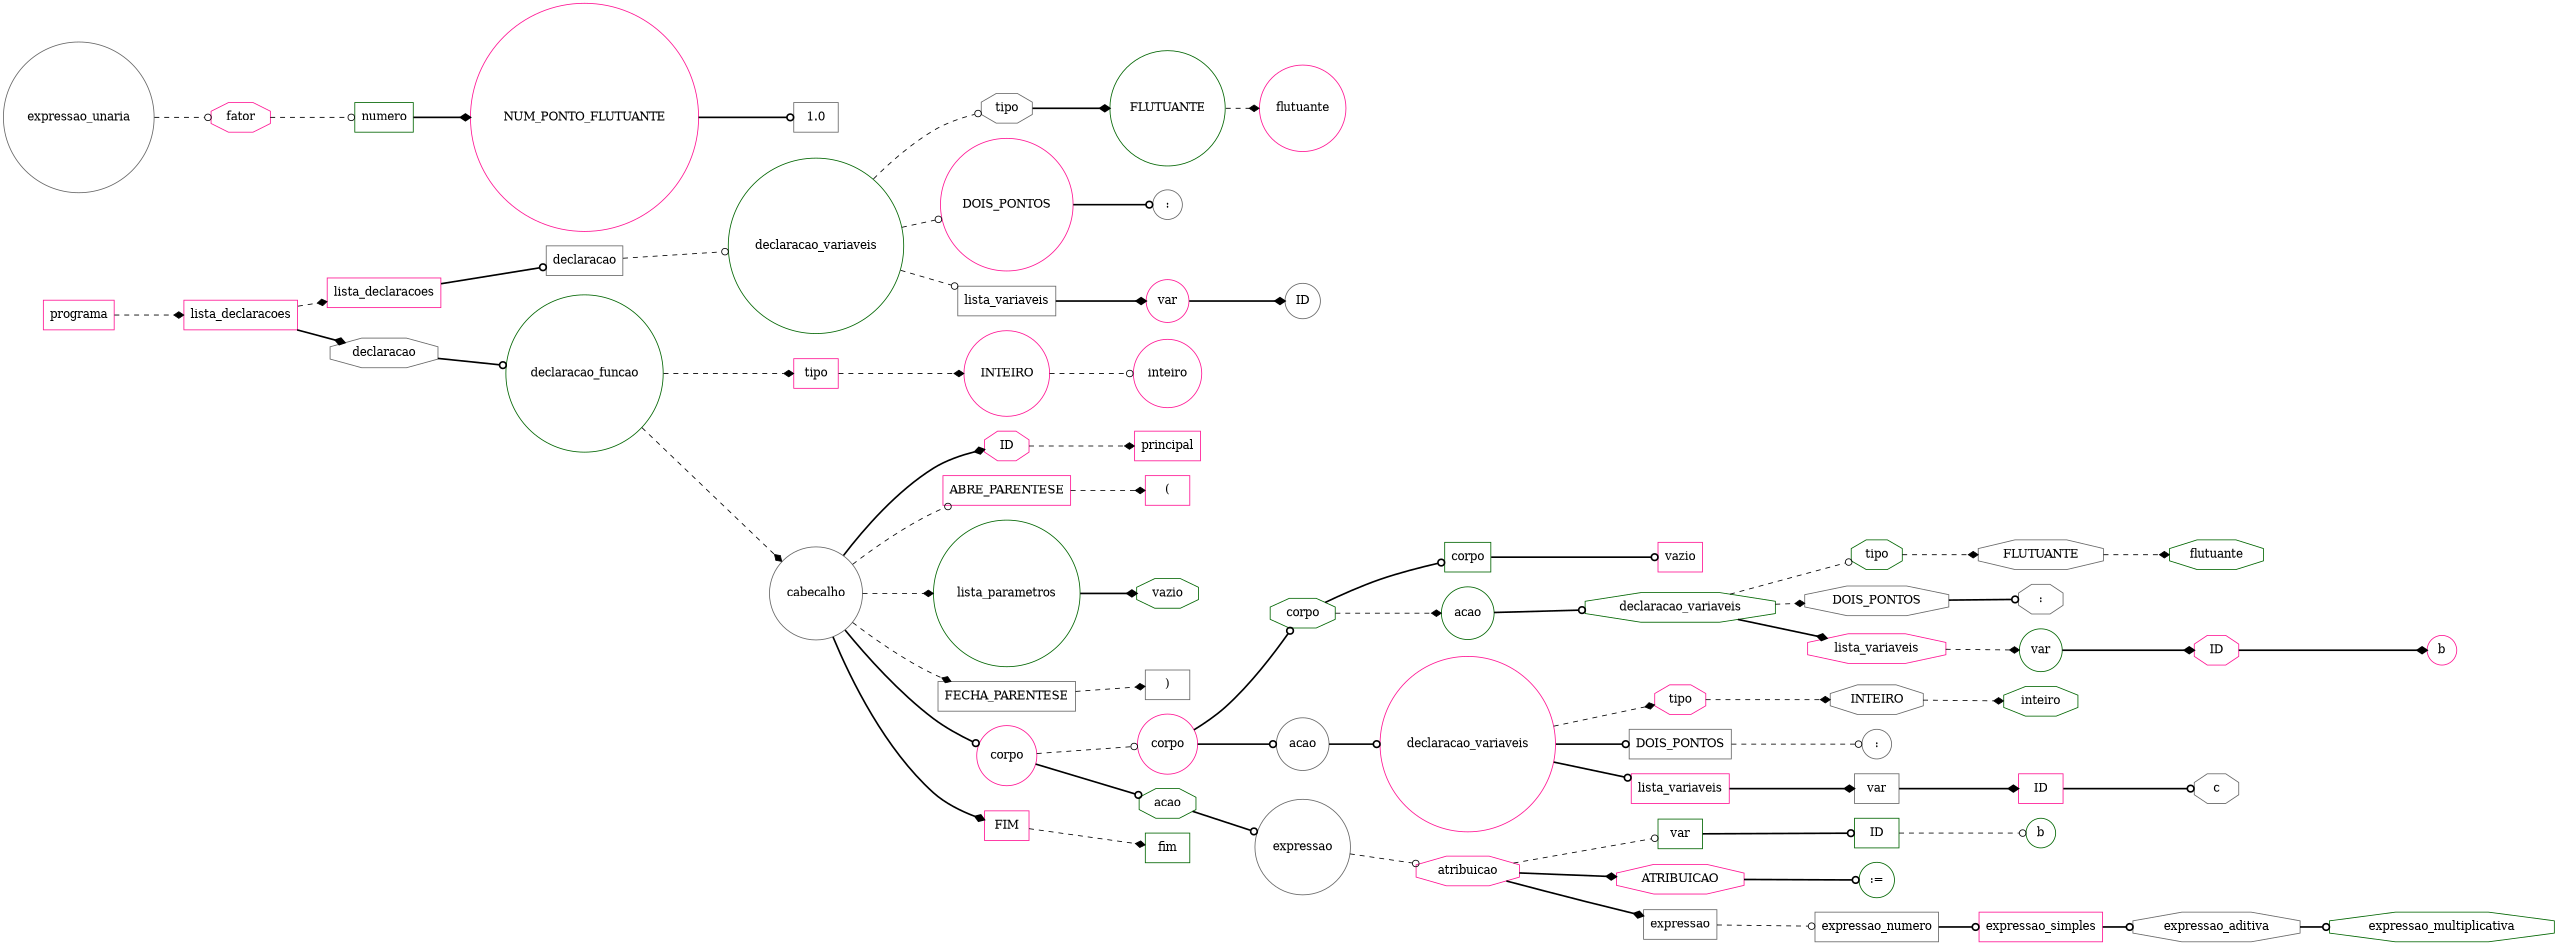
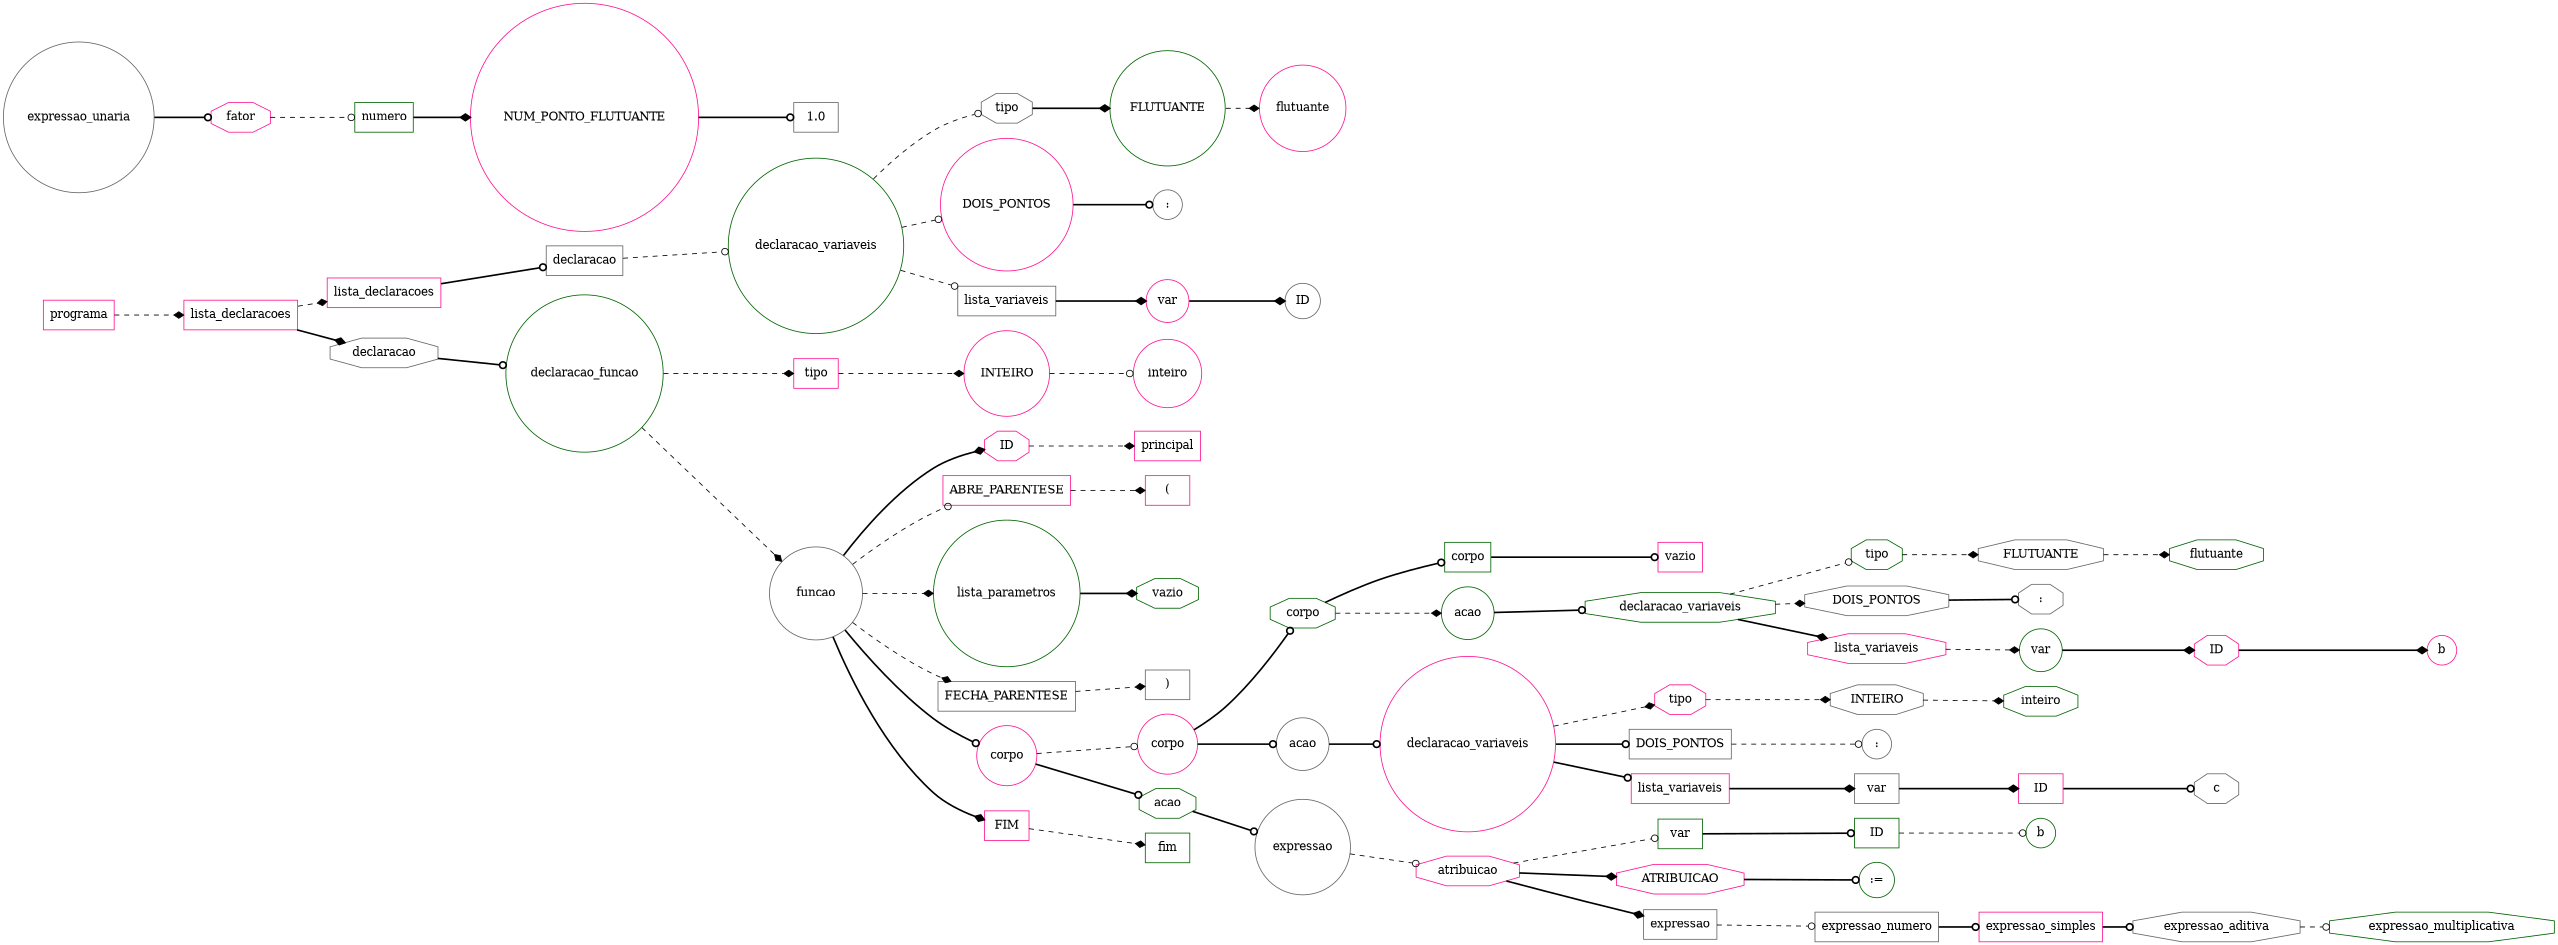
edge "expressao_unaria" -> "fator": style dashed -> bold
node "cabecalho": label "cabecalho" -> "funcao"
edge "expressao_aditiva" -> "expressao_multiplicativa": style bold -> dashed
